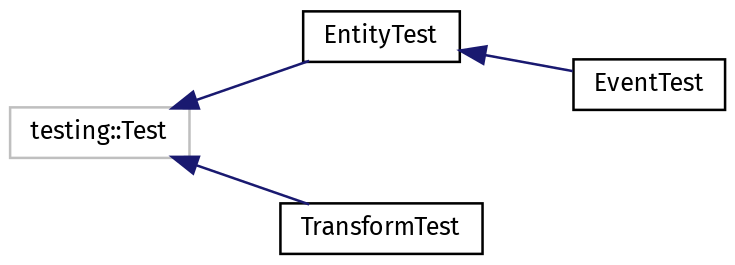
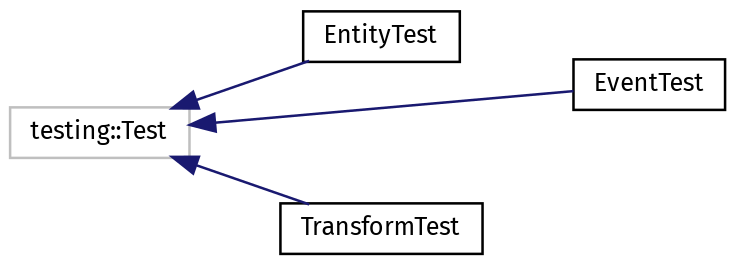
edge "EventTest" -> "EntityTest": now "EventTest" -> "testing::Test"
